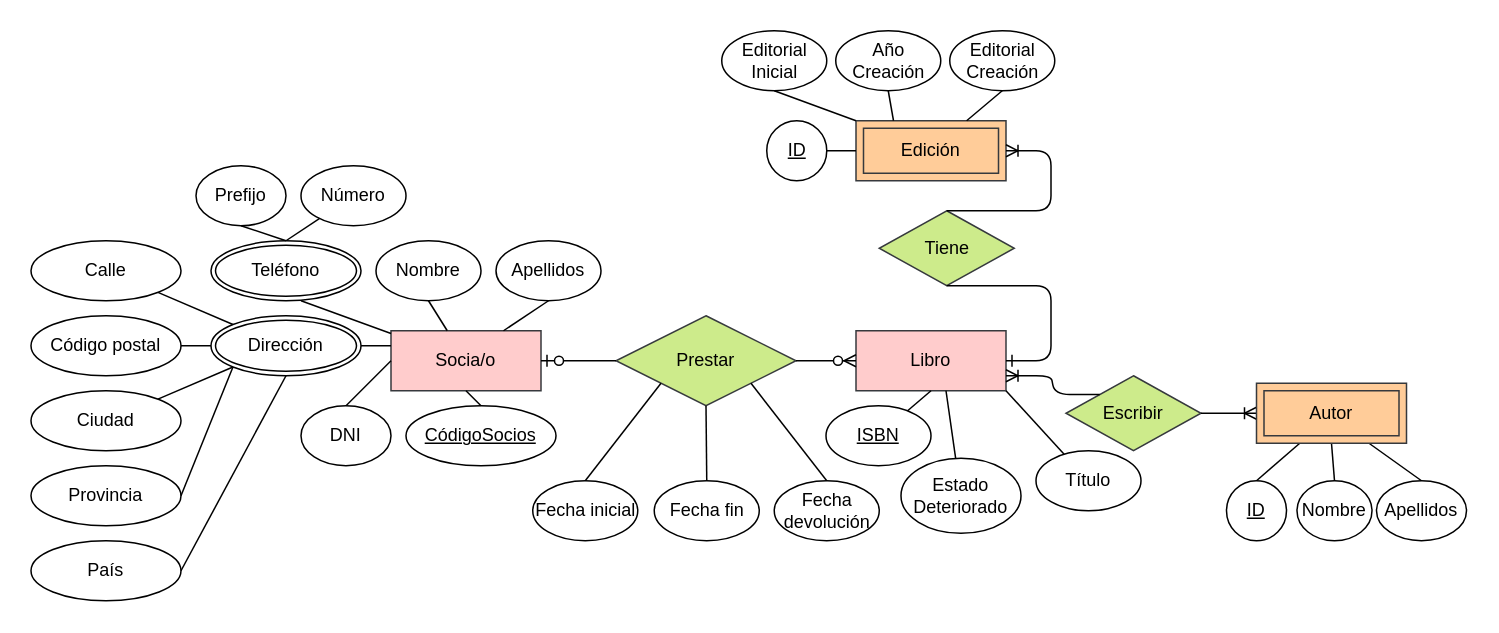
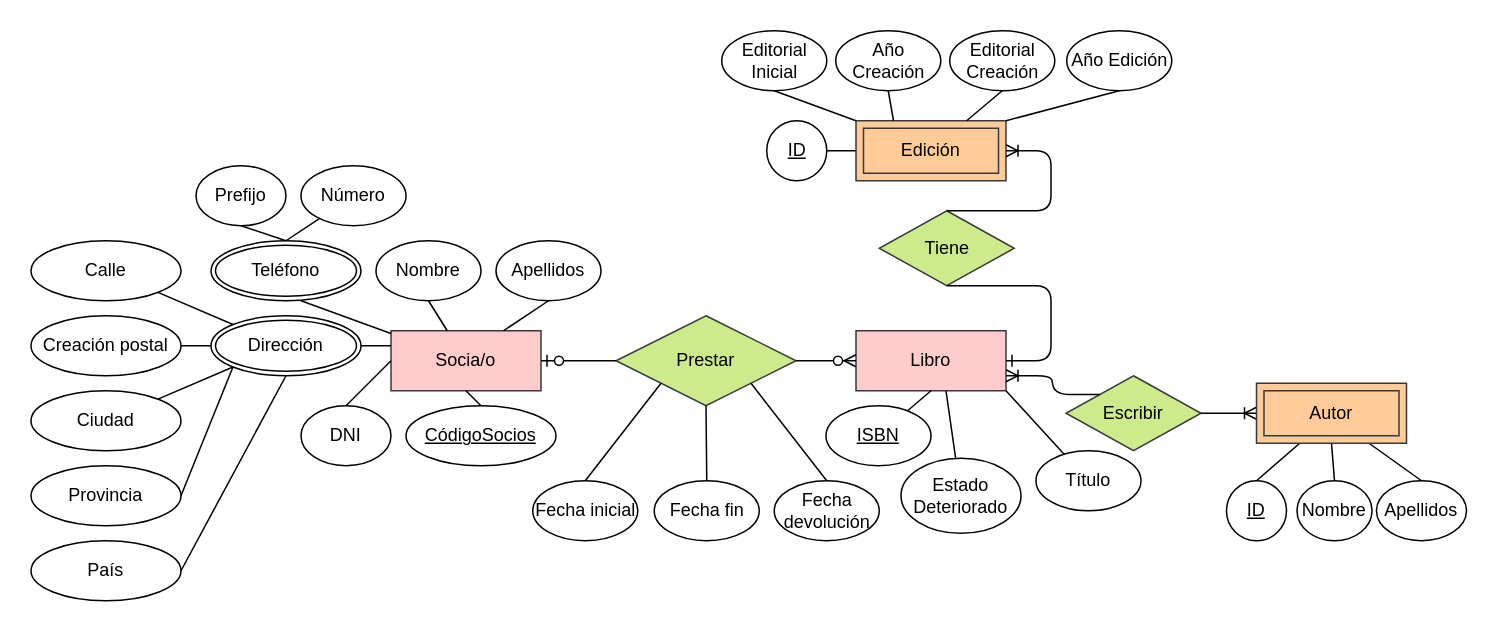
node "Año Edición": added
edge "Año Edición" -- "Edición": added
node "Código postal": label "Código postal" -> "Creación postal"
